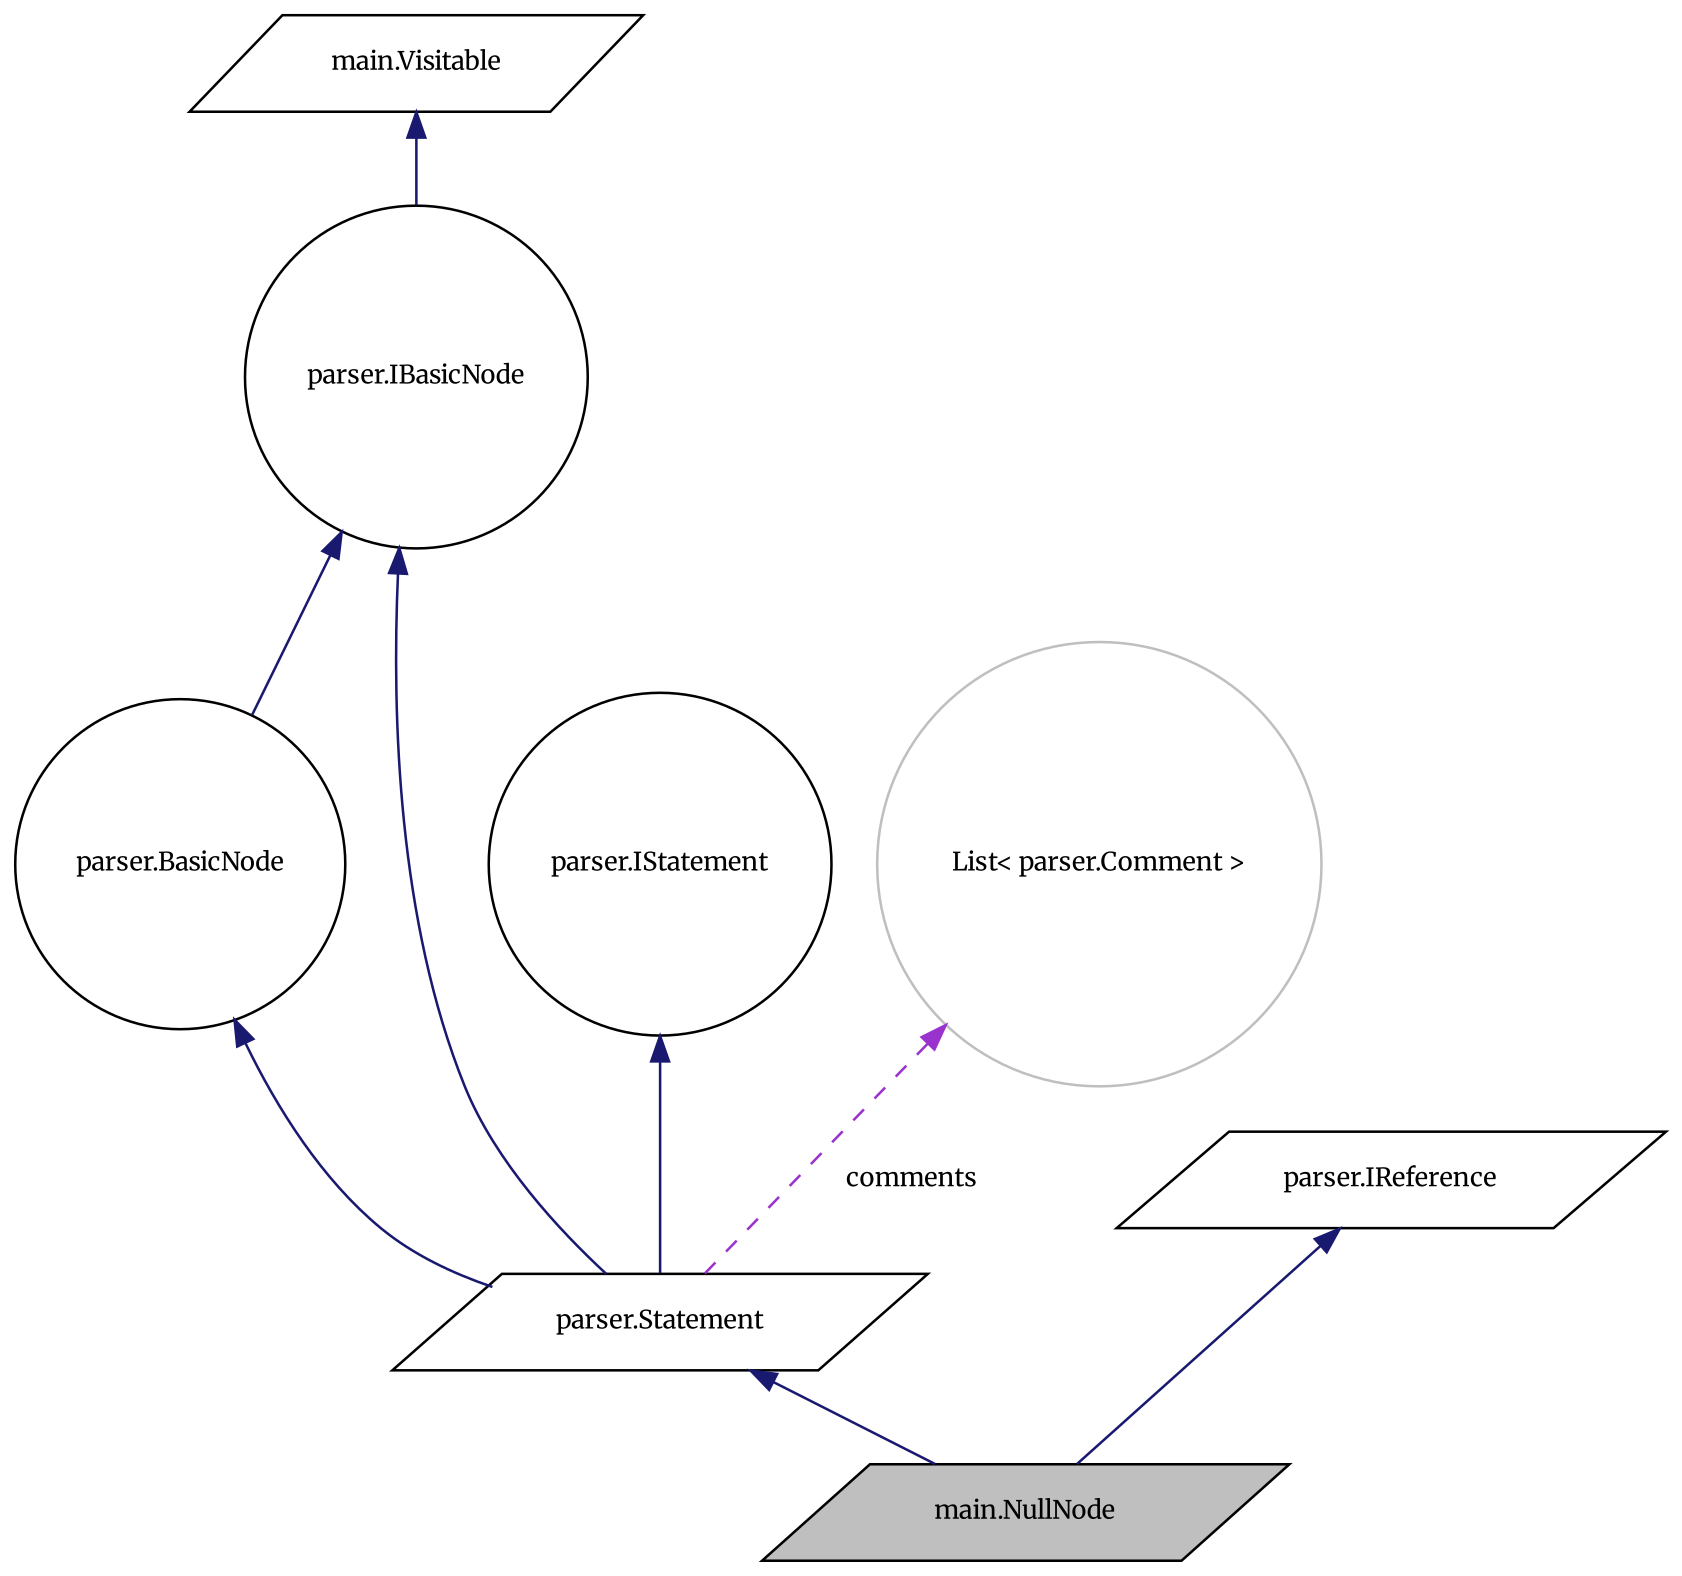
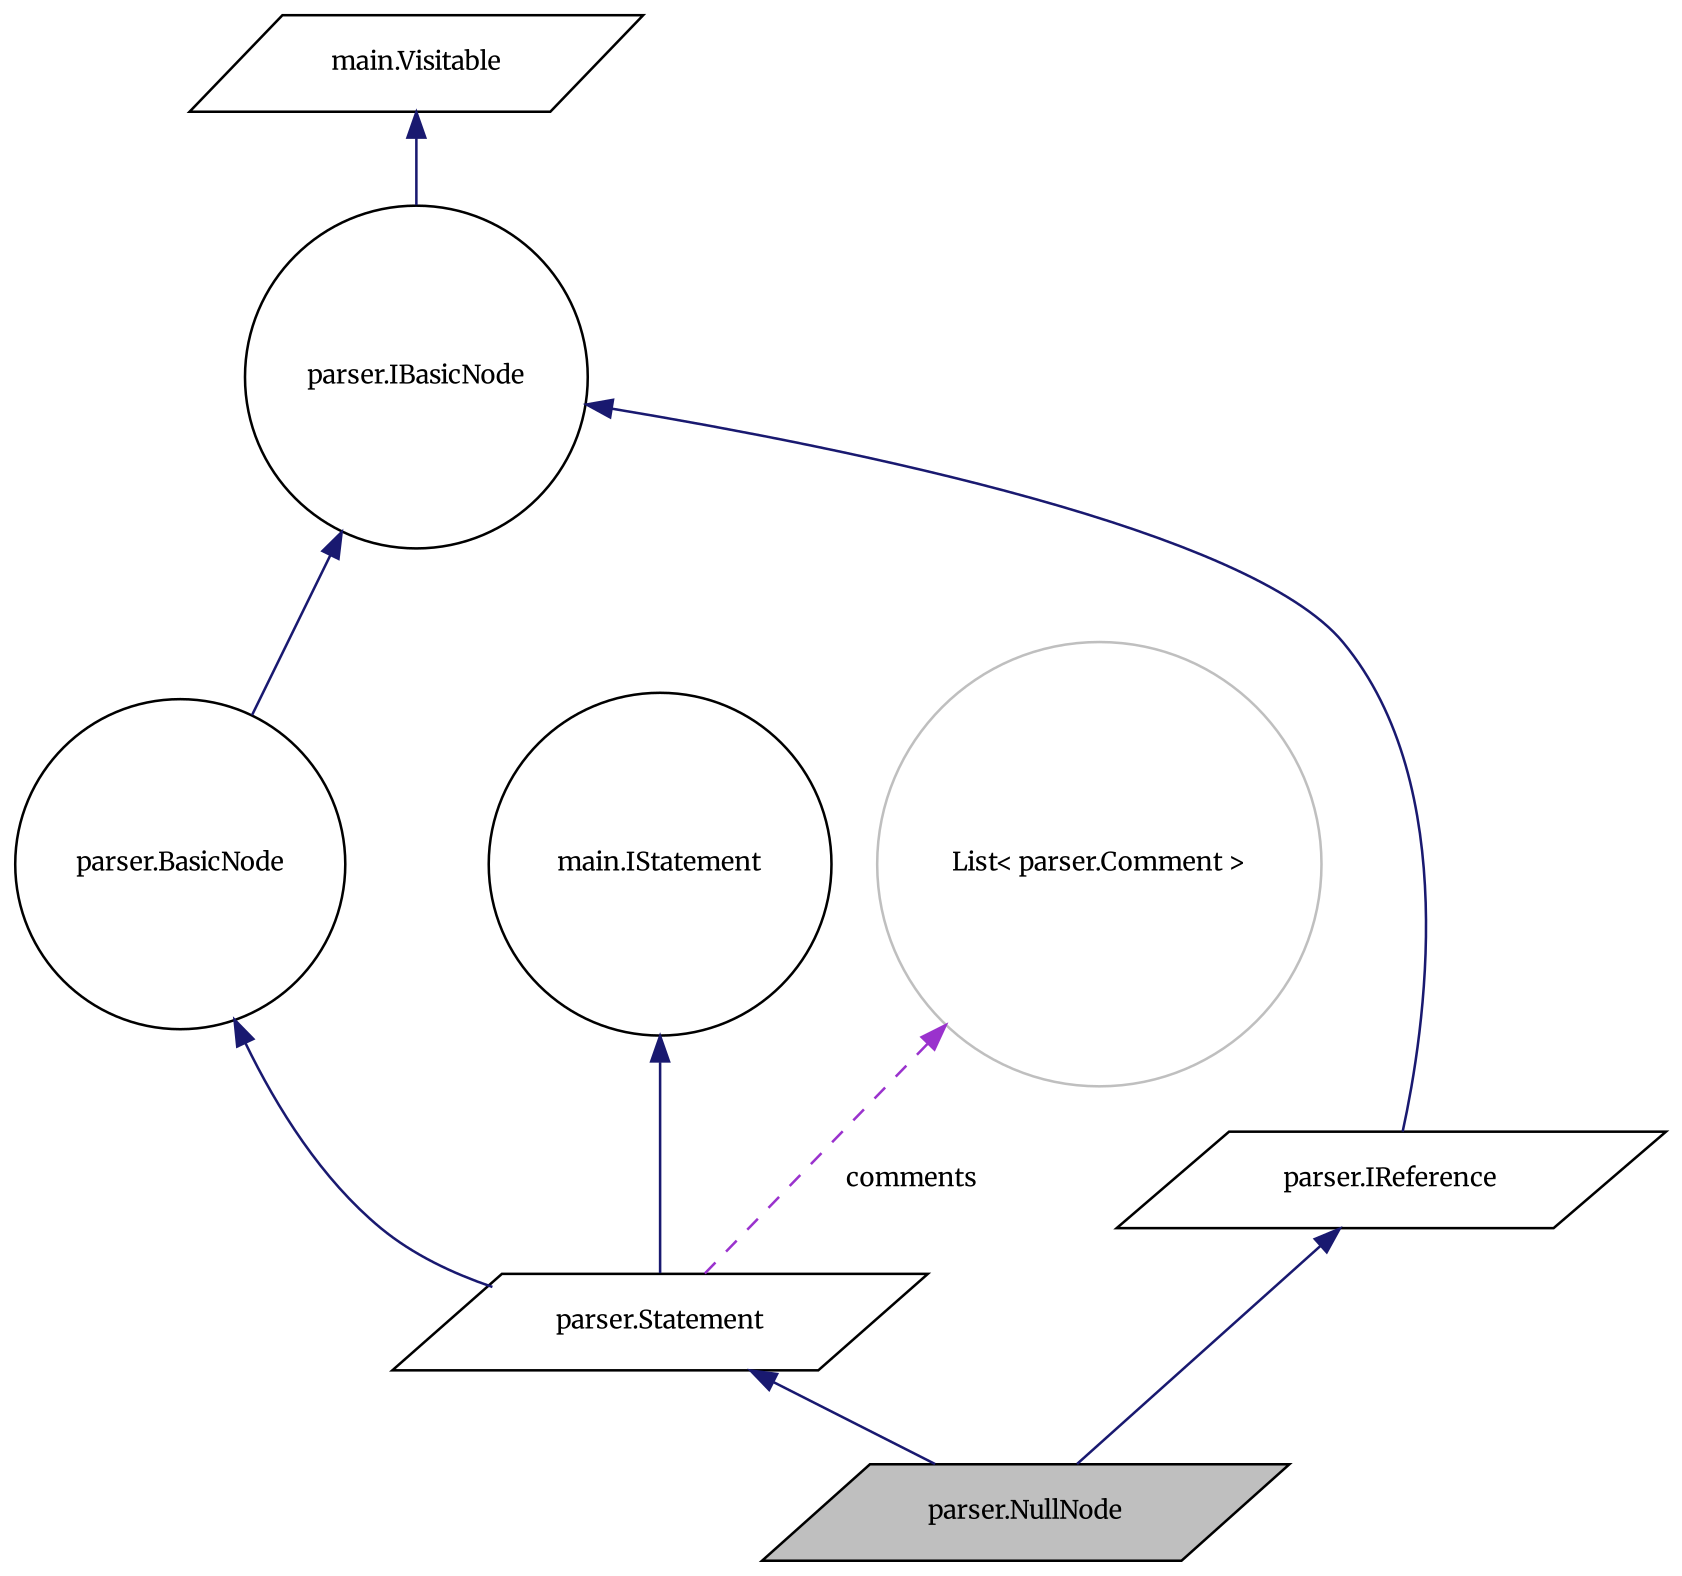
node "parser.IStatement": label "parser.IStatement" -> "main.IStatement"
edge "parser.Statement" -> "parser.IBasicNode": now "parser.IReference" -> "parser.IBasicNode"
node "main.NullNode": label "main.NullNode" -> "parser.NullNode"
